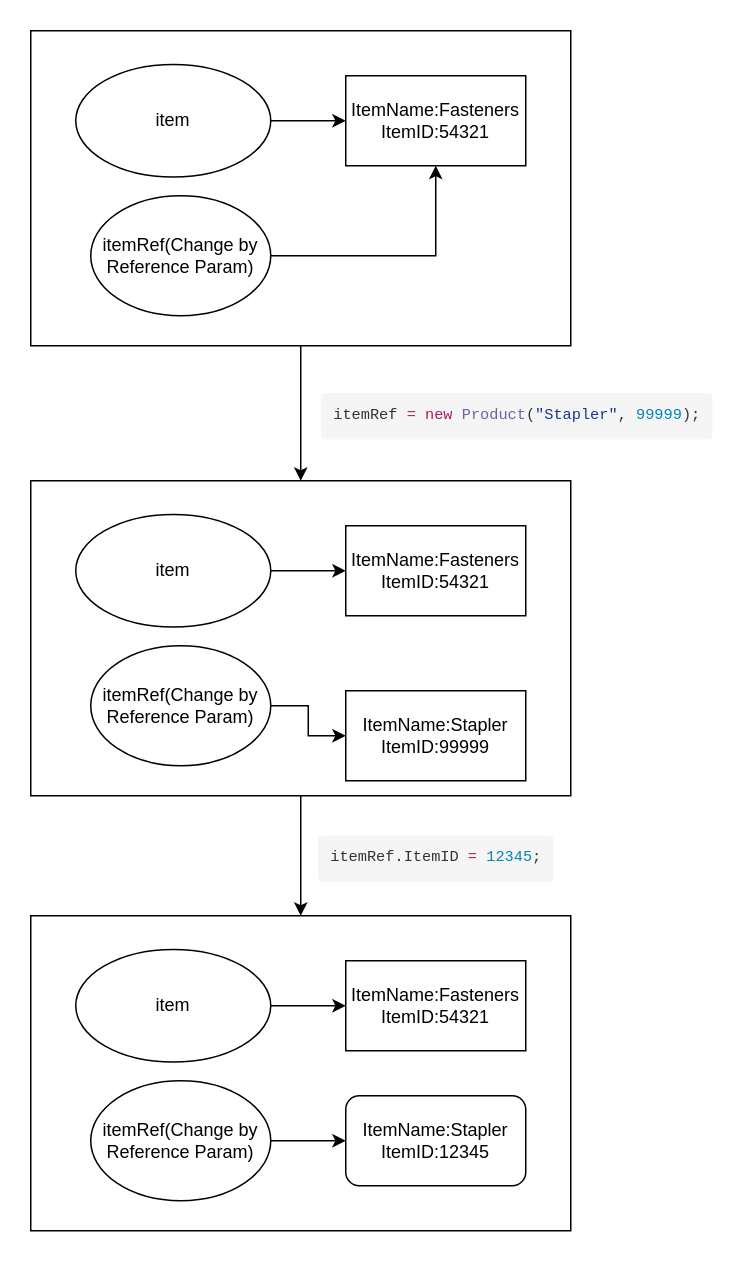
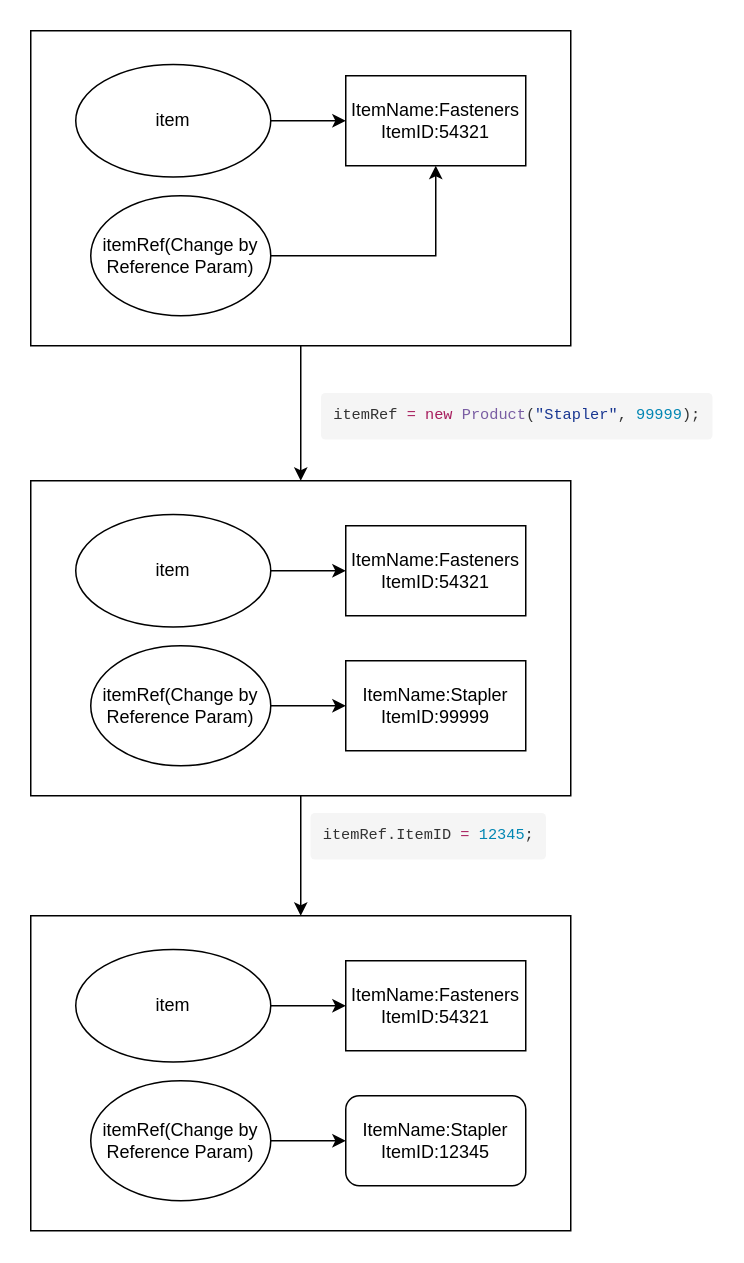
node "ItemName:Stapler ItemID:99999": moved (436, 736) -> (436, 706)
node "itemRef.ItemID = 12345;": moved (436, 871) -> (428, 848)
